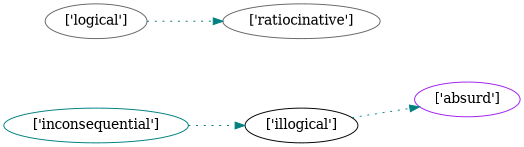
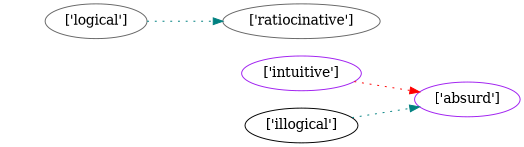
node "['intuitive']": added
node "['inconsequential']": removed
